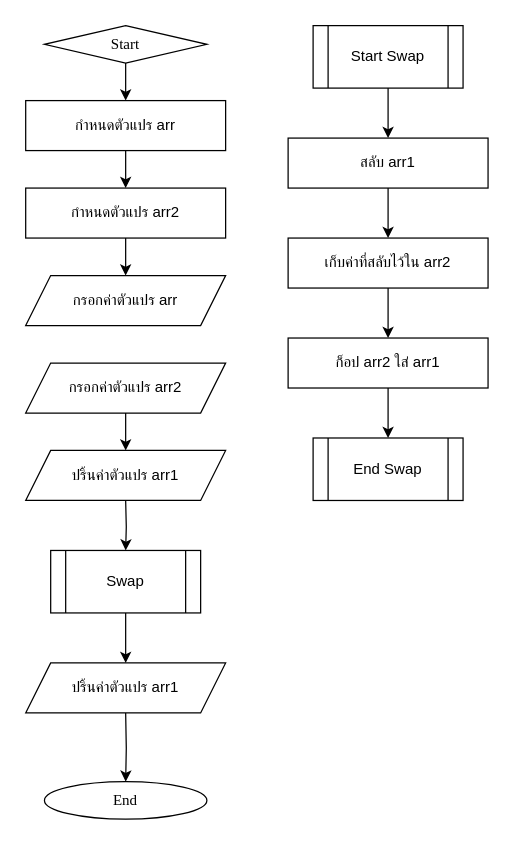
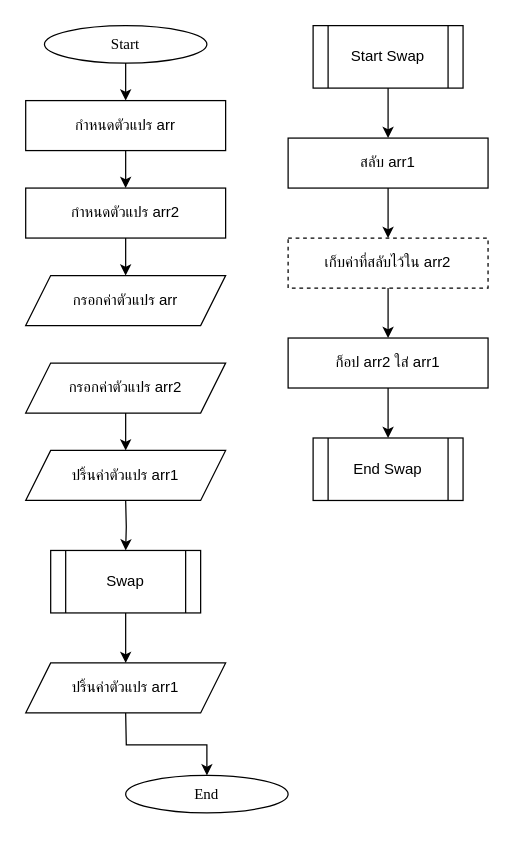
node "Start": shape diamond -> ellipse
node "เก็บค่าที่สลับไว้ใน arr2": style solid -> dashed
node "End": moved (126, 801) -> (207, 794)
